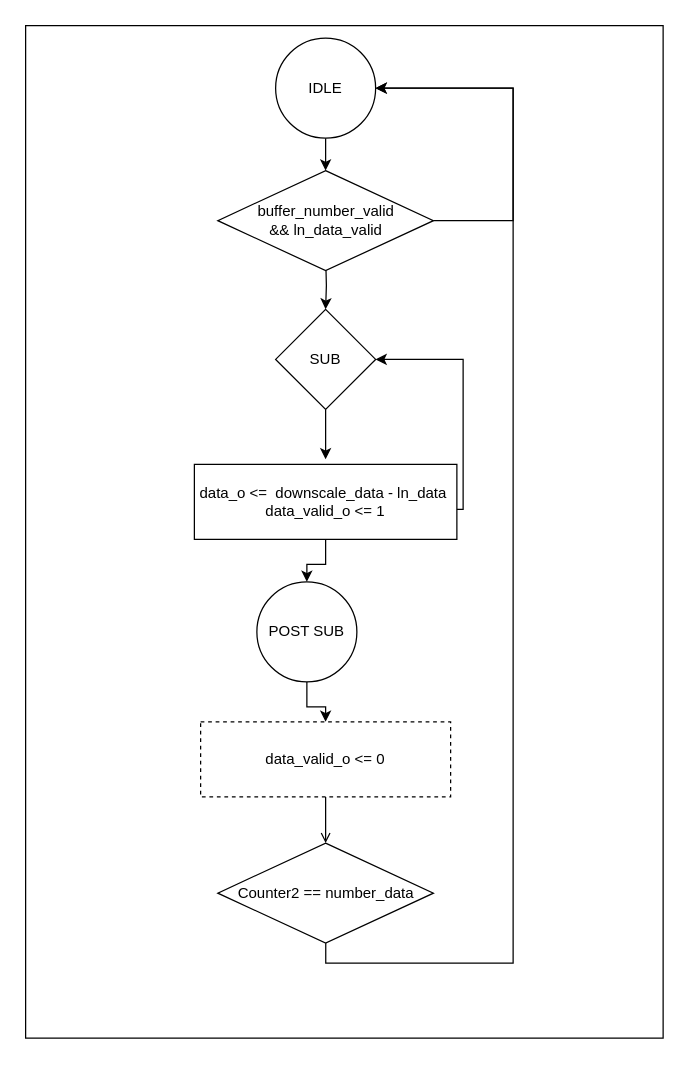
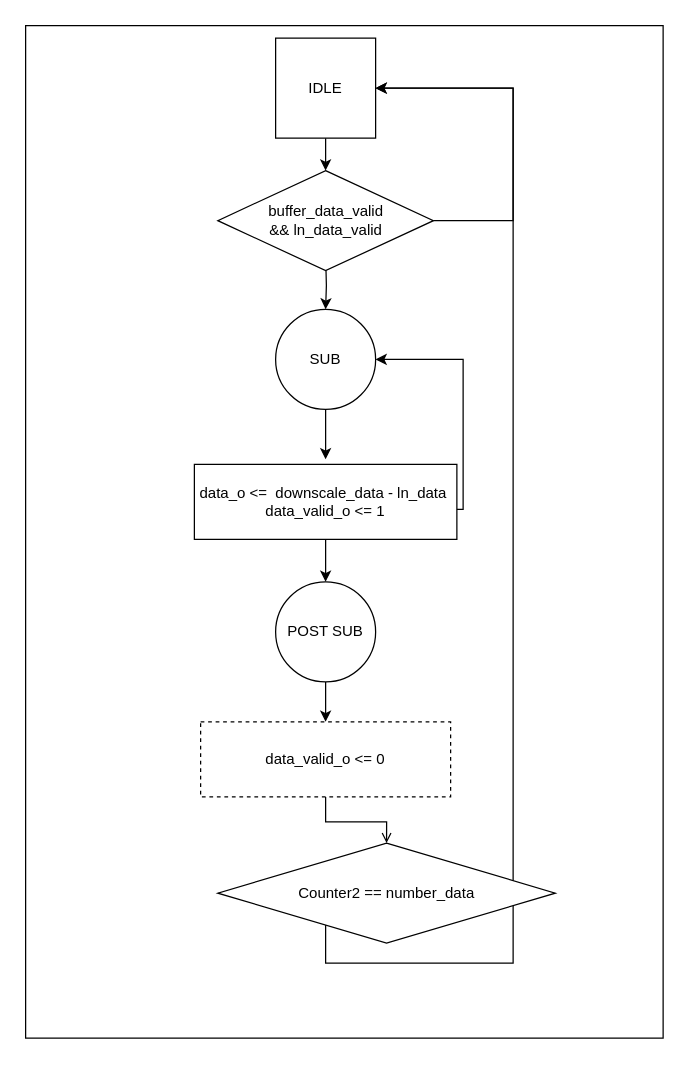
node "IDLE": shape ellipse -> rectangle
node "buffer_number_valid && ln_data_valid": label "buffer_number_valid && ln_data_valid" -> "buffer_data_valid && ln_data_valid"
node "SUB": shape diamond -> ellipse
node "POST SUB": moved (307, 632) -> (326, 632)
node "Counter2 == number_data": size 216x100 -> 338x100
